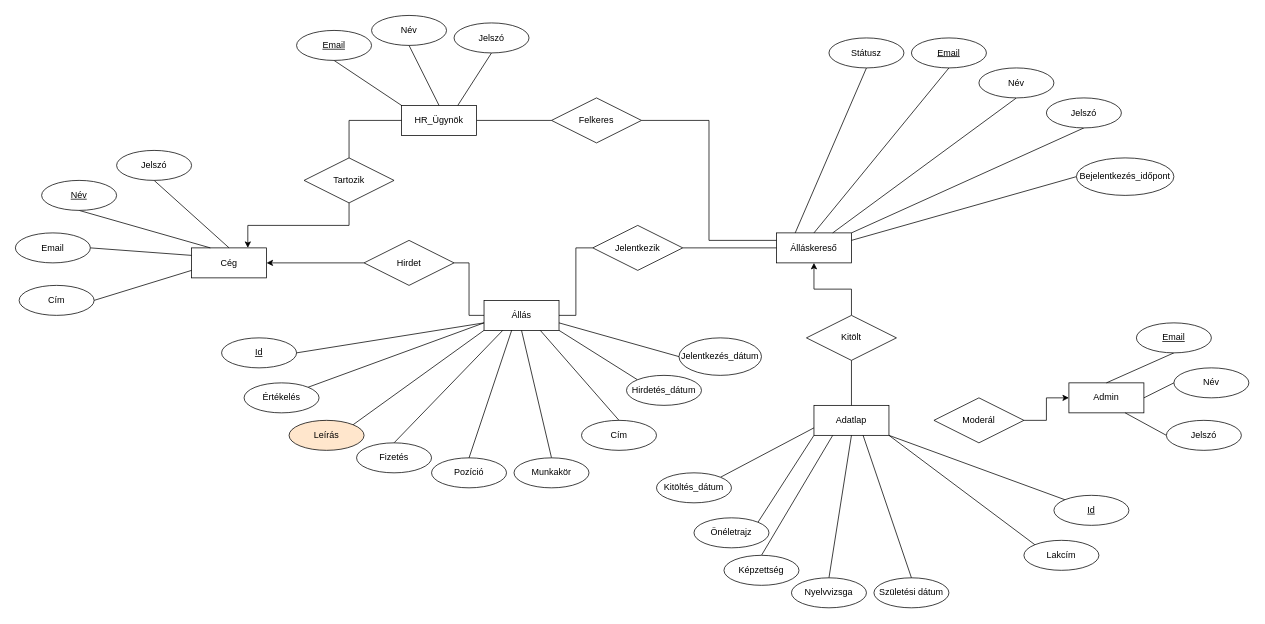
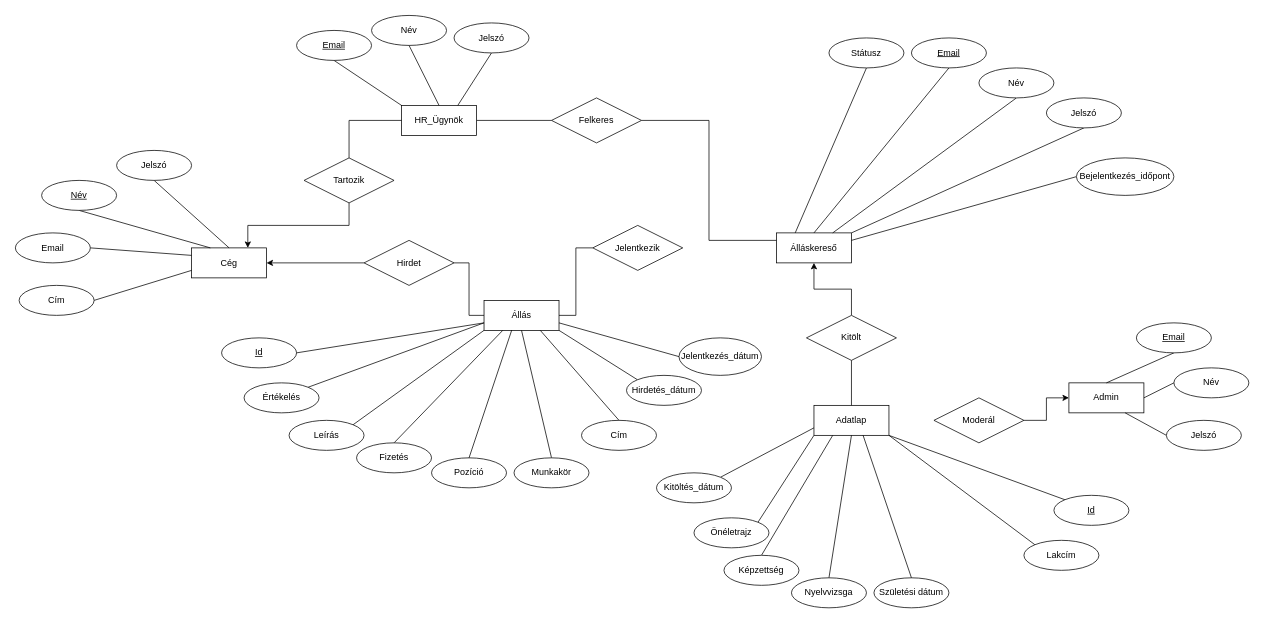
edge "Jelentkezik" -- "Álláskereső": removed
node "Leírás": fillcolor #ffe6cc -> #ffffff
